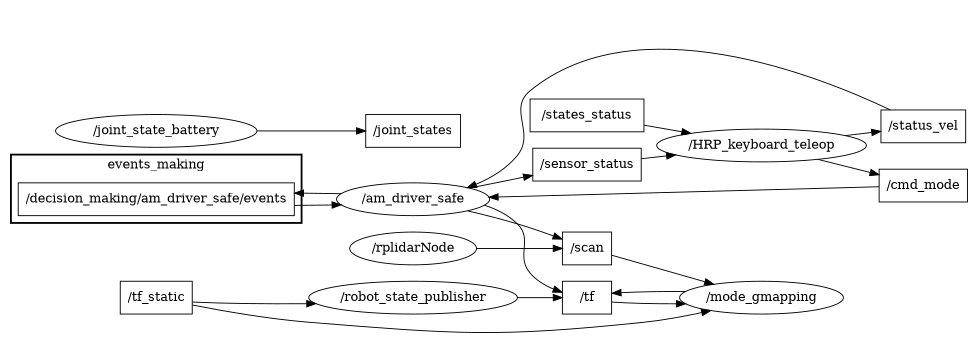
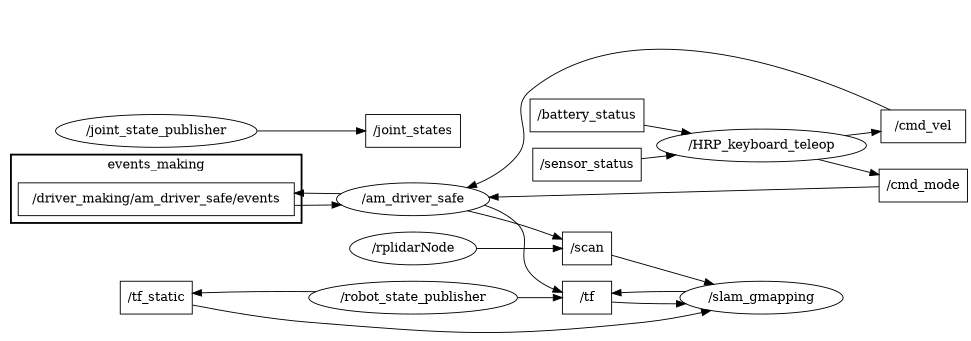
node "/states_status": label "/states_status" -> "/battery_status"
node "/status_vel": label "/status_vel" -> "/cmd_vel"
node "/joint_state_battery": label "/joint_state_battery" -> "/joint_state_publisher"
edge "/am_driver_safe" -> "/sensor_status": removed
node "/decision_making/am_driver_safe/events": label "/decision_making/am_driver_safe/events" -> "/driver_making/am_driver_safe/events"
node "/mode_gmapping": label "/mode_gmapping" -> "/slam_gmapping"
edge "/tf_static" -> "/robot_state_publisher": reversed
